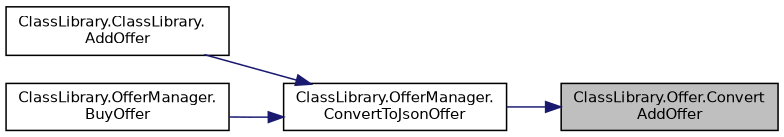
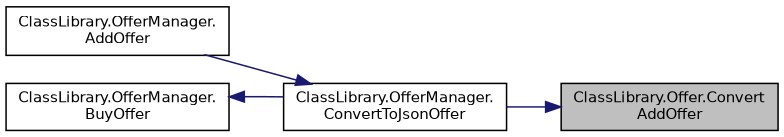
node "ClassLibrary.ClassLibrary. AddOffer": label "ClassLibrary.ClassLibrary. AddOffer" -> "ClassLibrary.OfferManager. AddOffer"
edge "ClassLibrary.OfferManager. BuyOffer" -> "ClassLibrary.OfferManager. ConvertToJsonOffer": reversed
